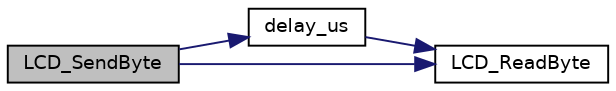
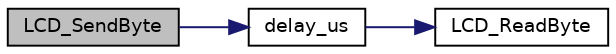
edge "LCD_SendByte" -> "LCD_ReadByte": removed
